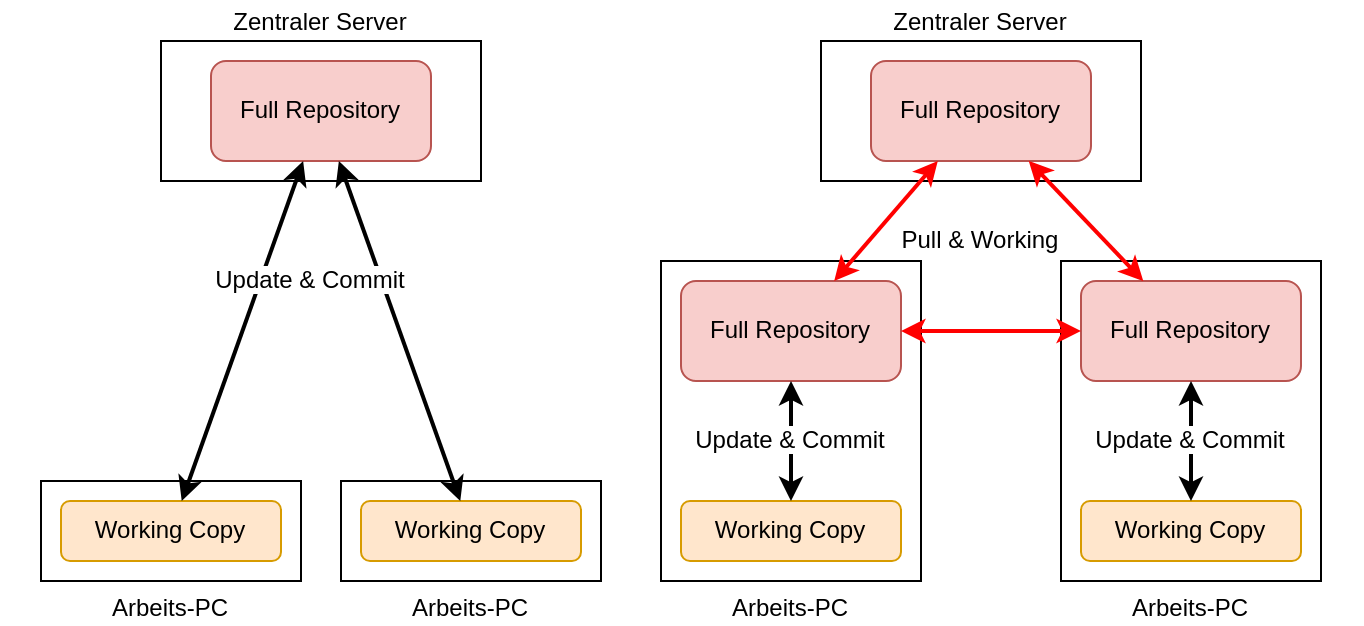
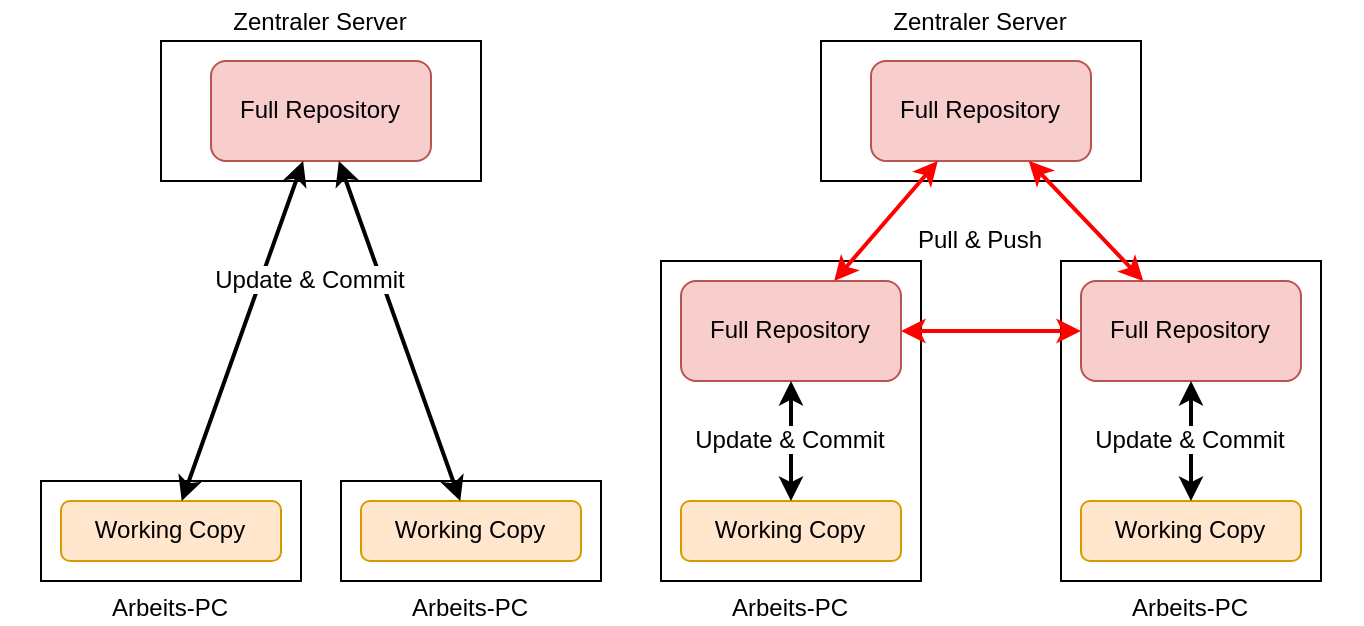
node "Pull & Working": label "Pull & Working" -> "Pull & Push"
